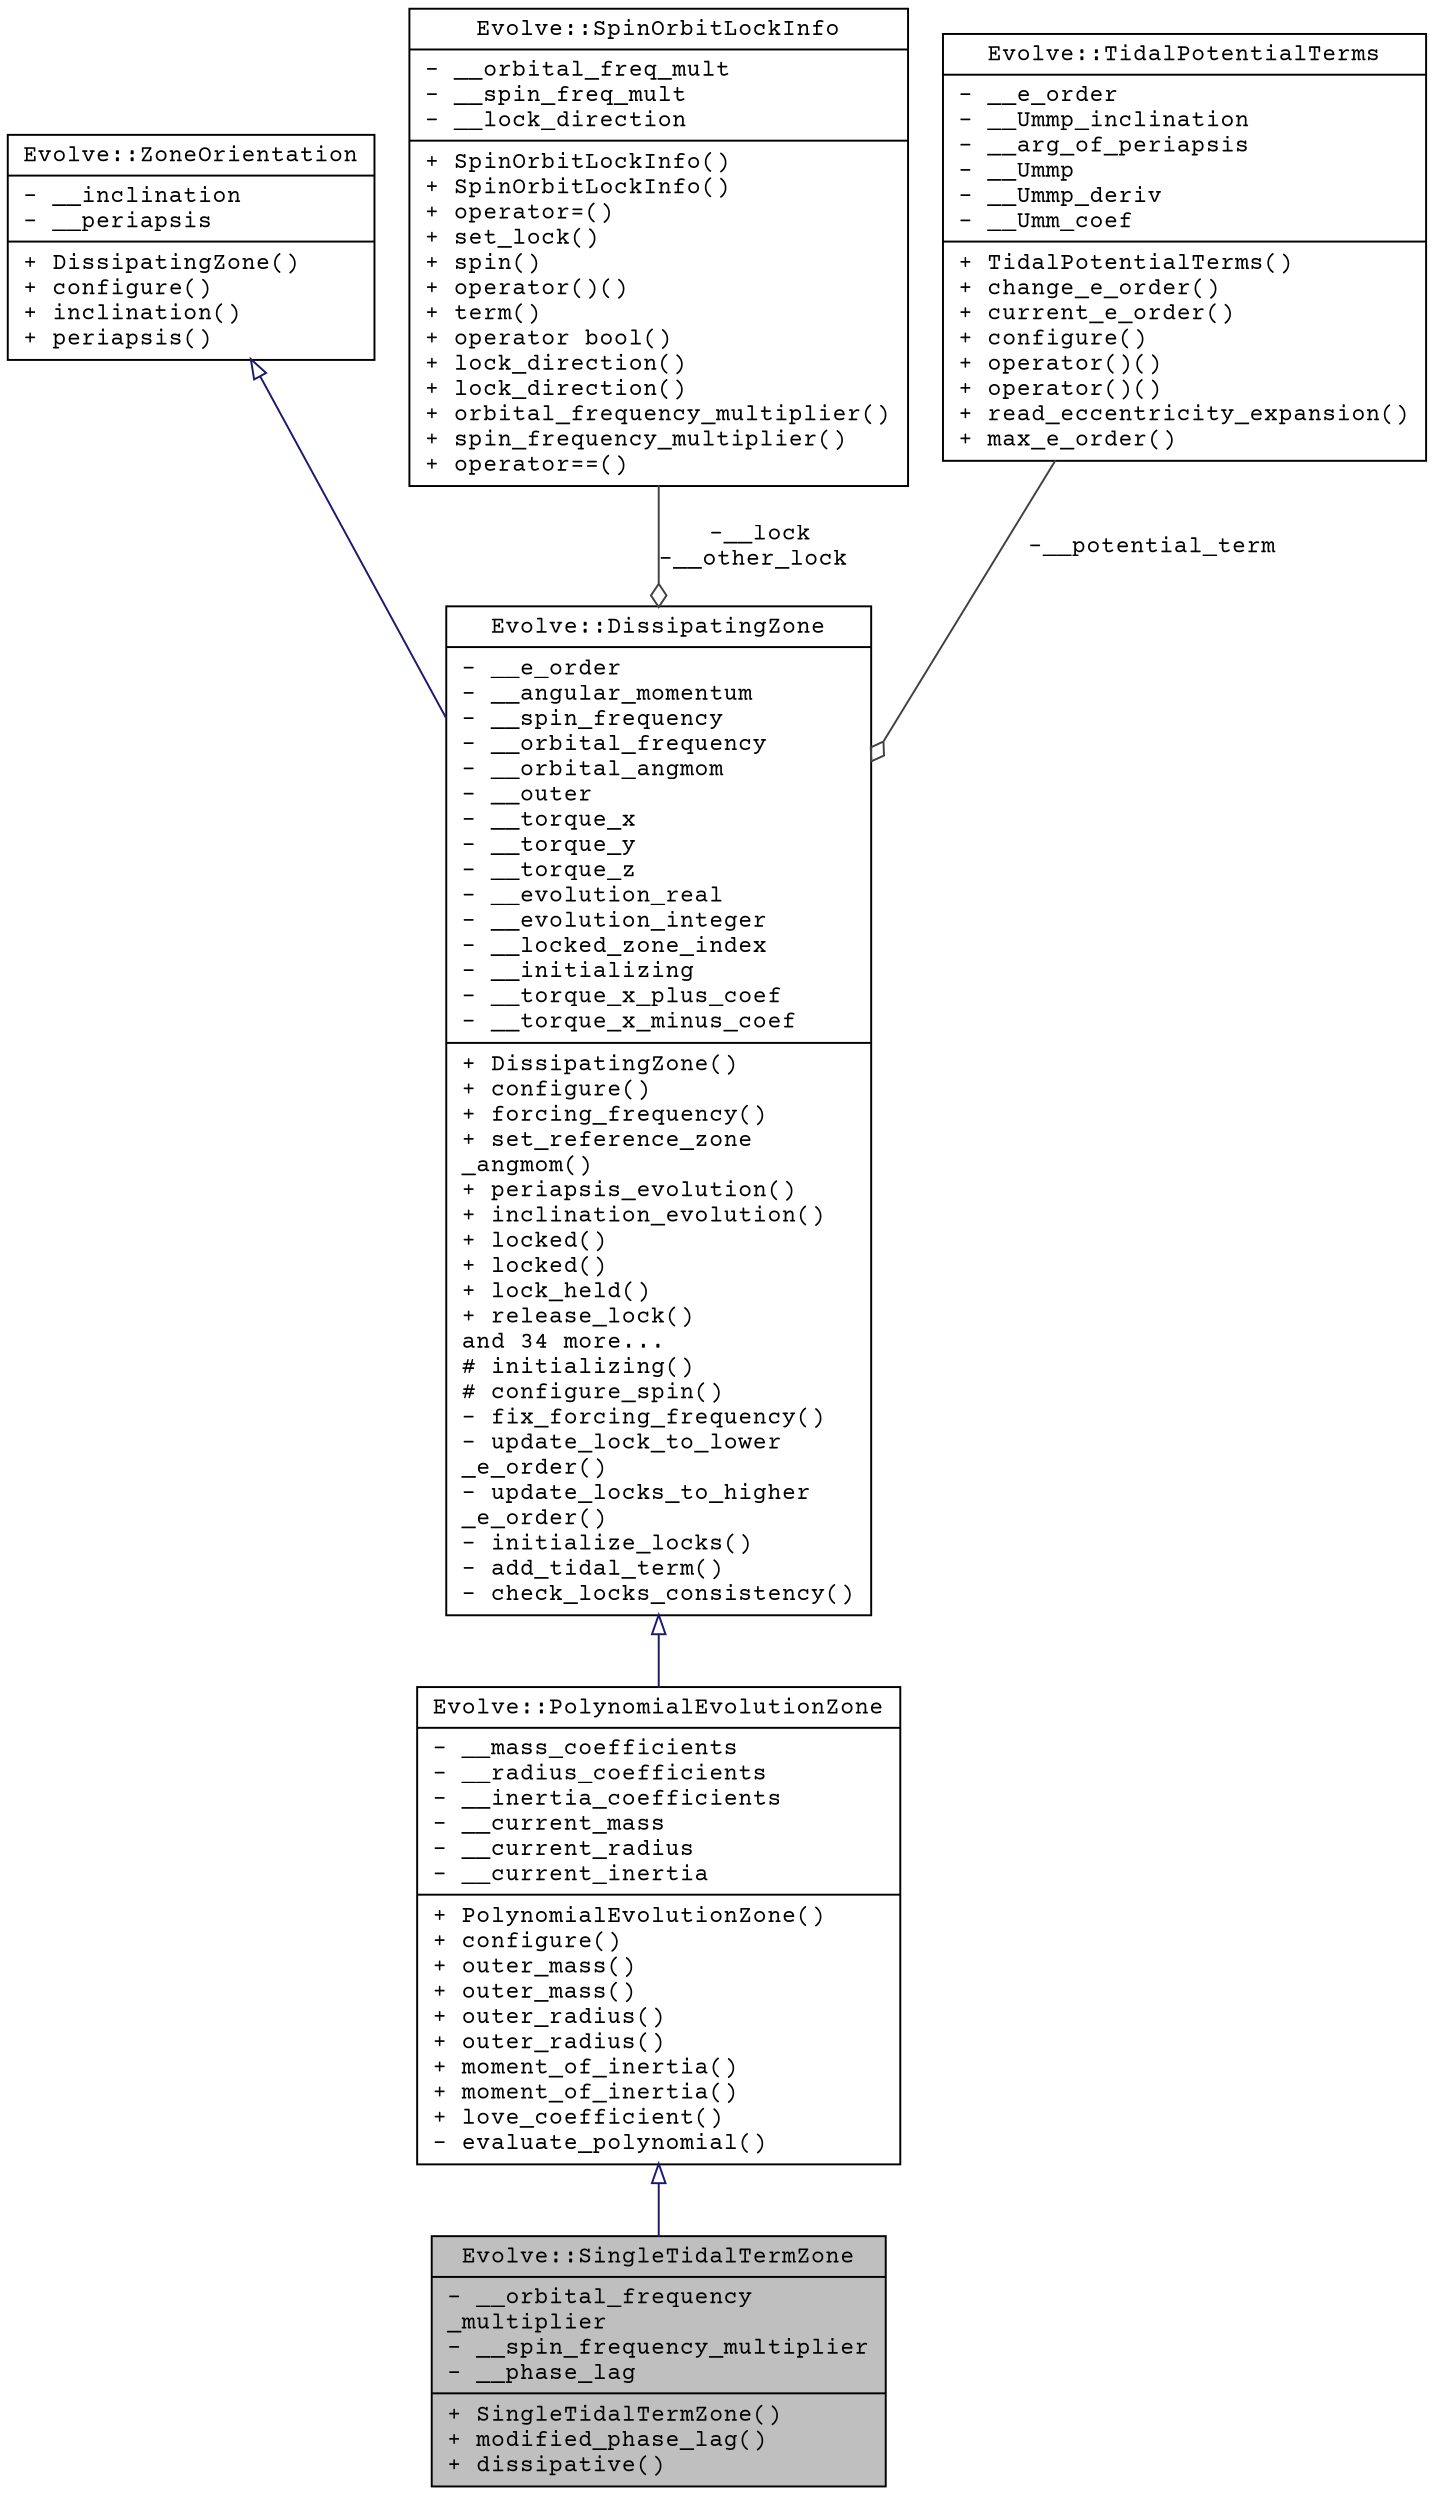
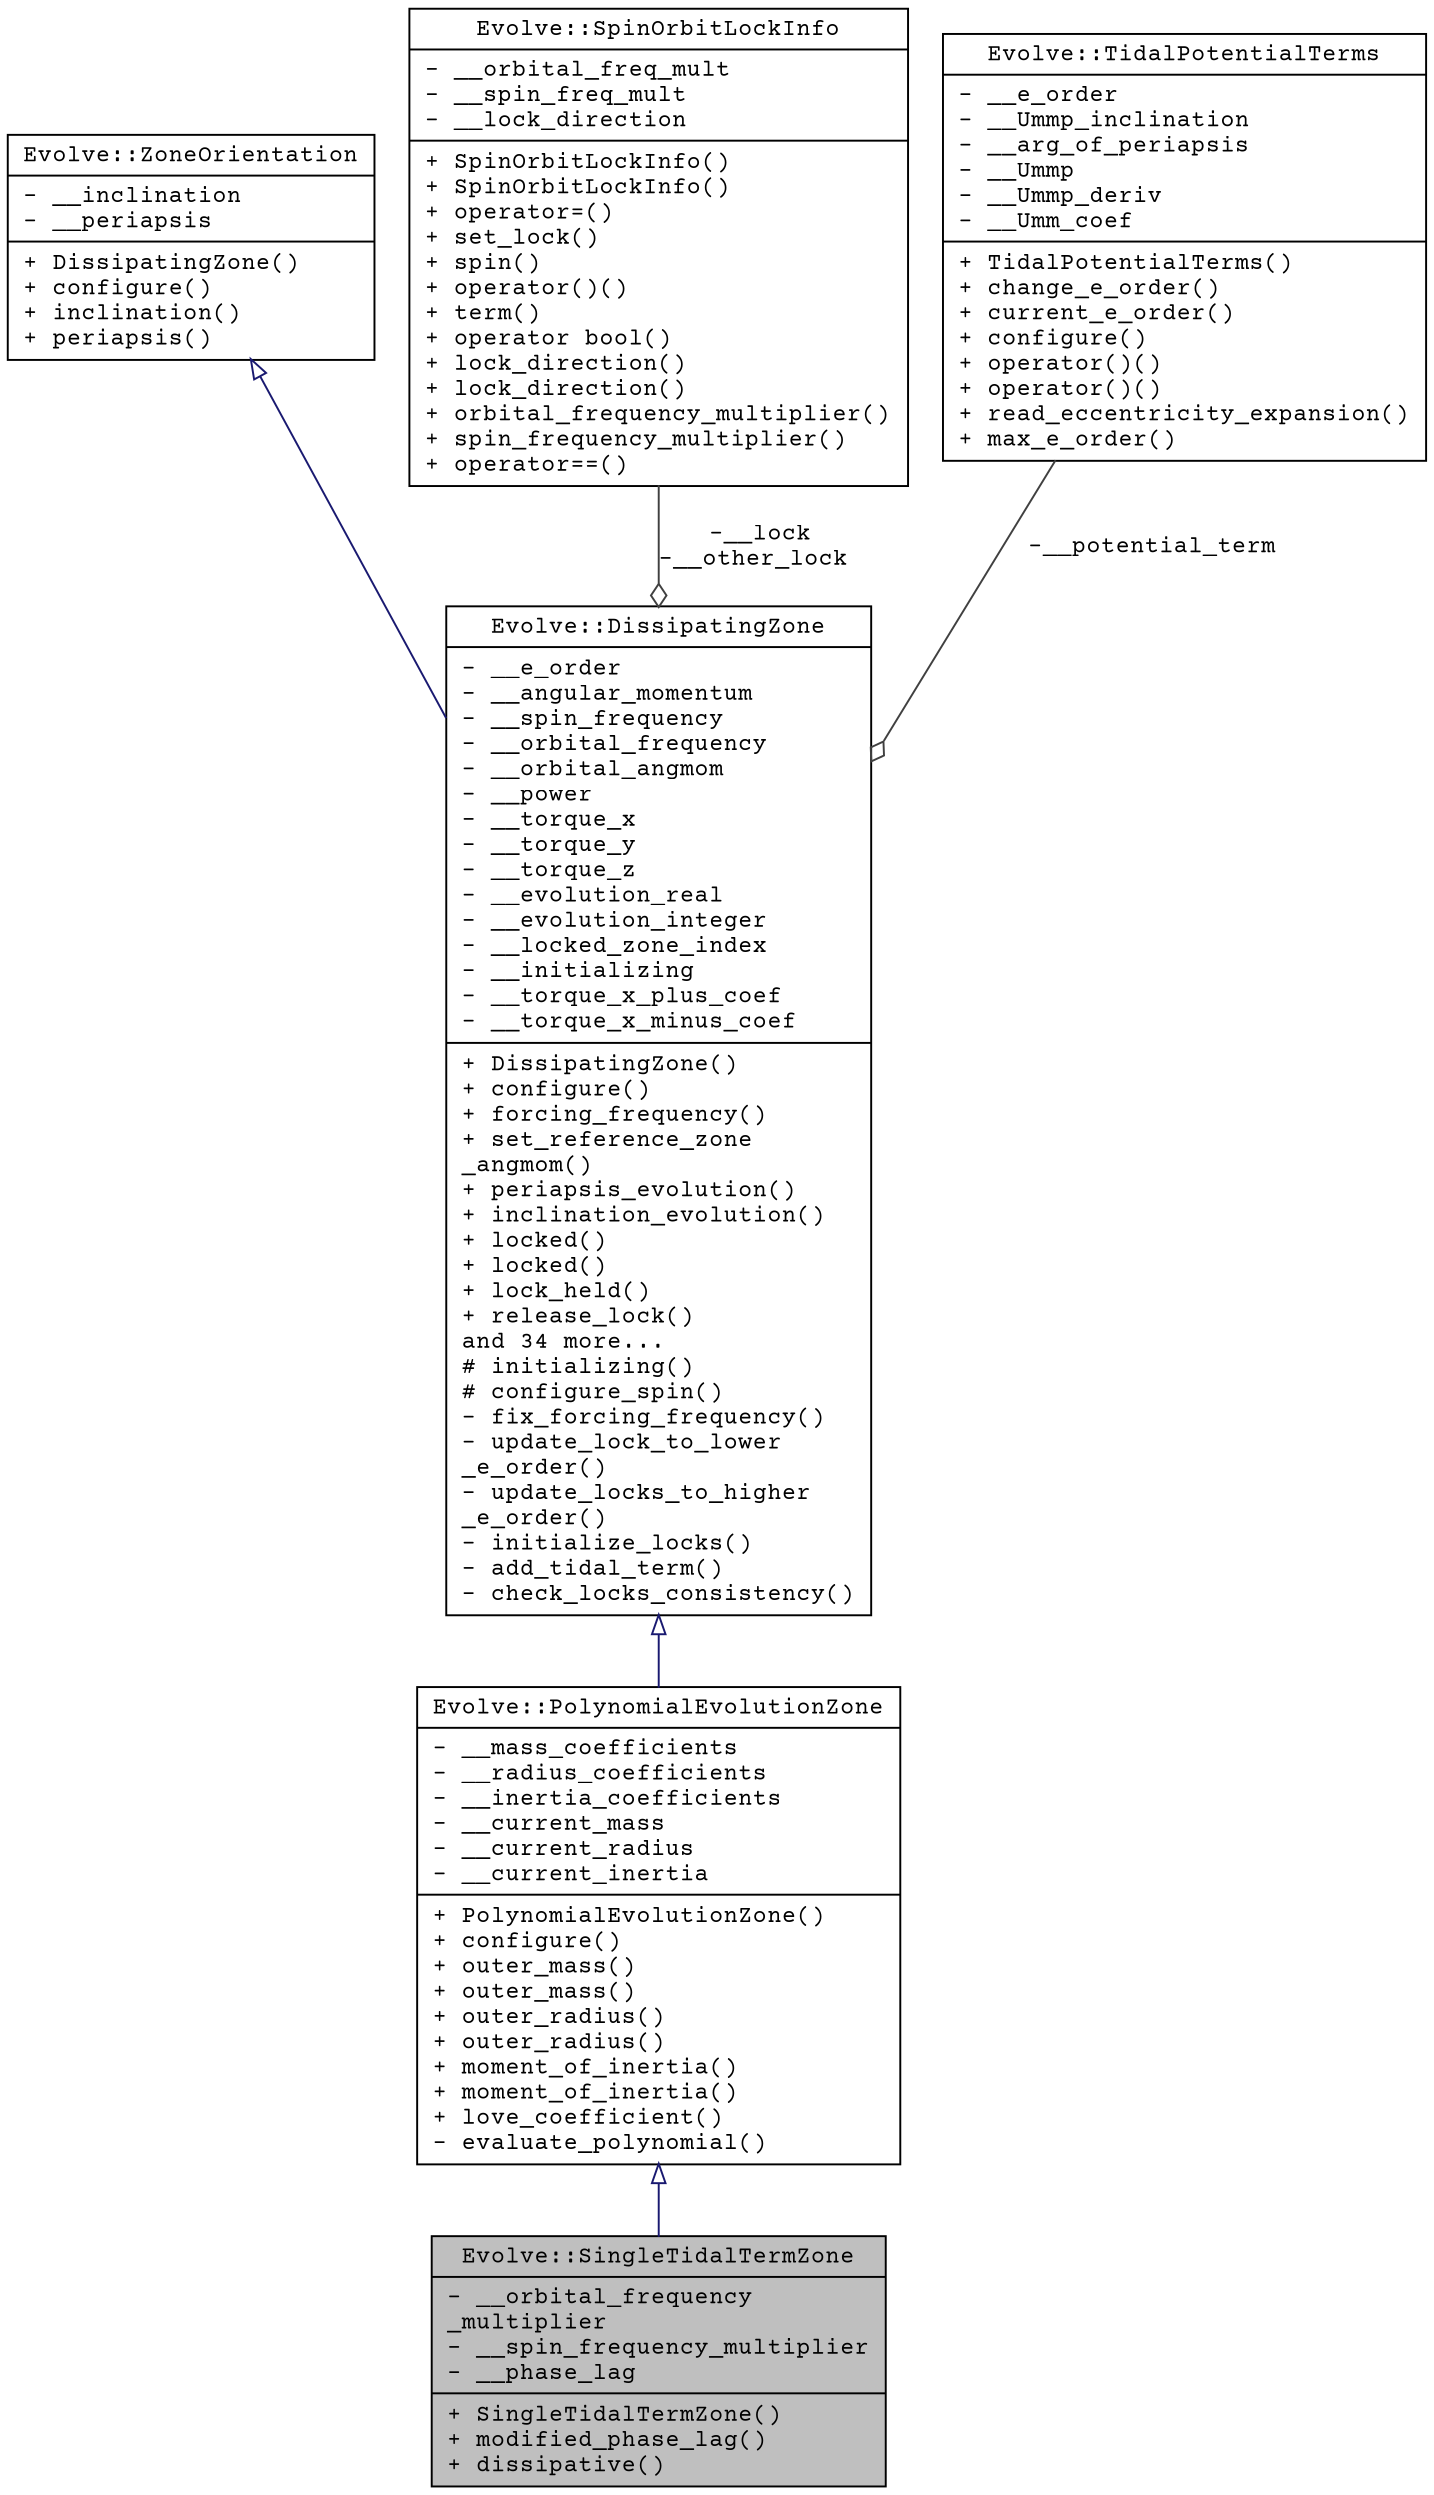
node "Evolve::DissipatingZone": text "- __outer" -> "- __power"
